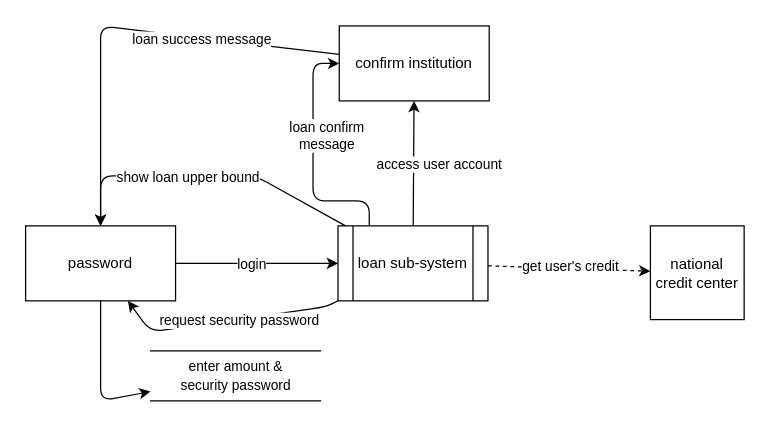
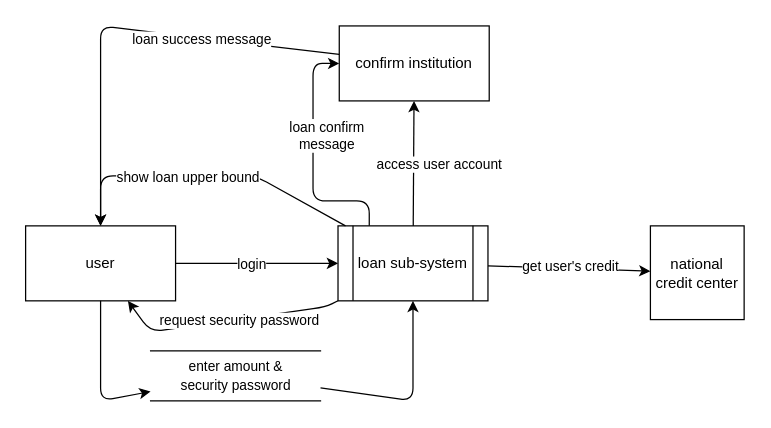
node "password": label "password" -> "user"
edge "loan sub-system" -> "national credit center": style dashed -> solid
edge "enter amount & security password" -> "loan sub-system": added
